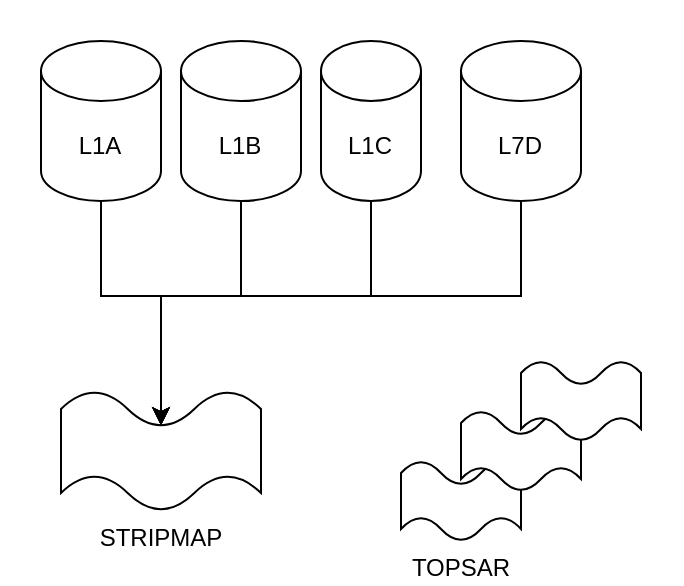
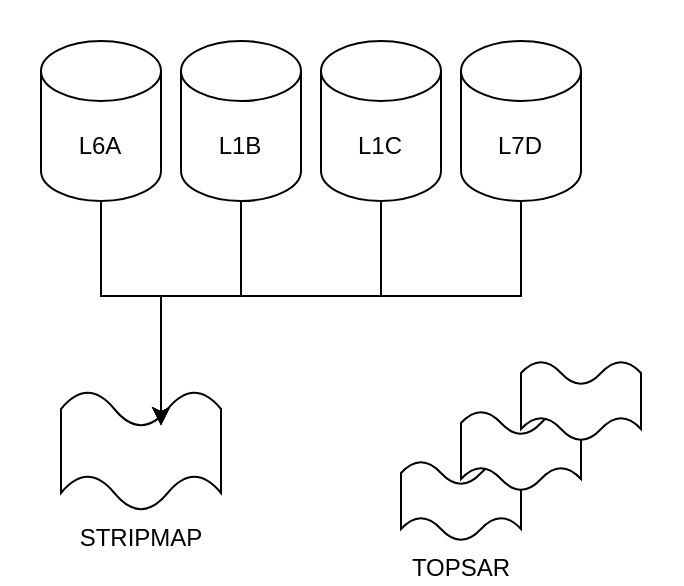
node "L1C": size 100x160 -> 120x160
node "L1A": label "L1A" -> "L6A"
node "STRIPMAP": size 200x120 -> 160x120
